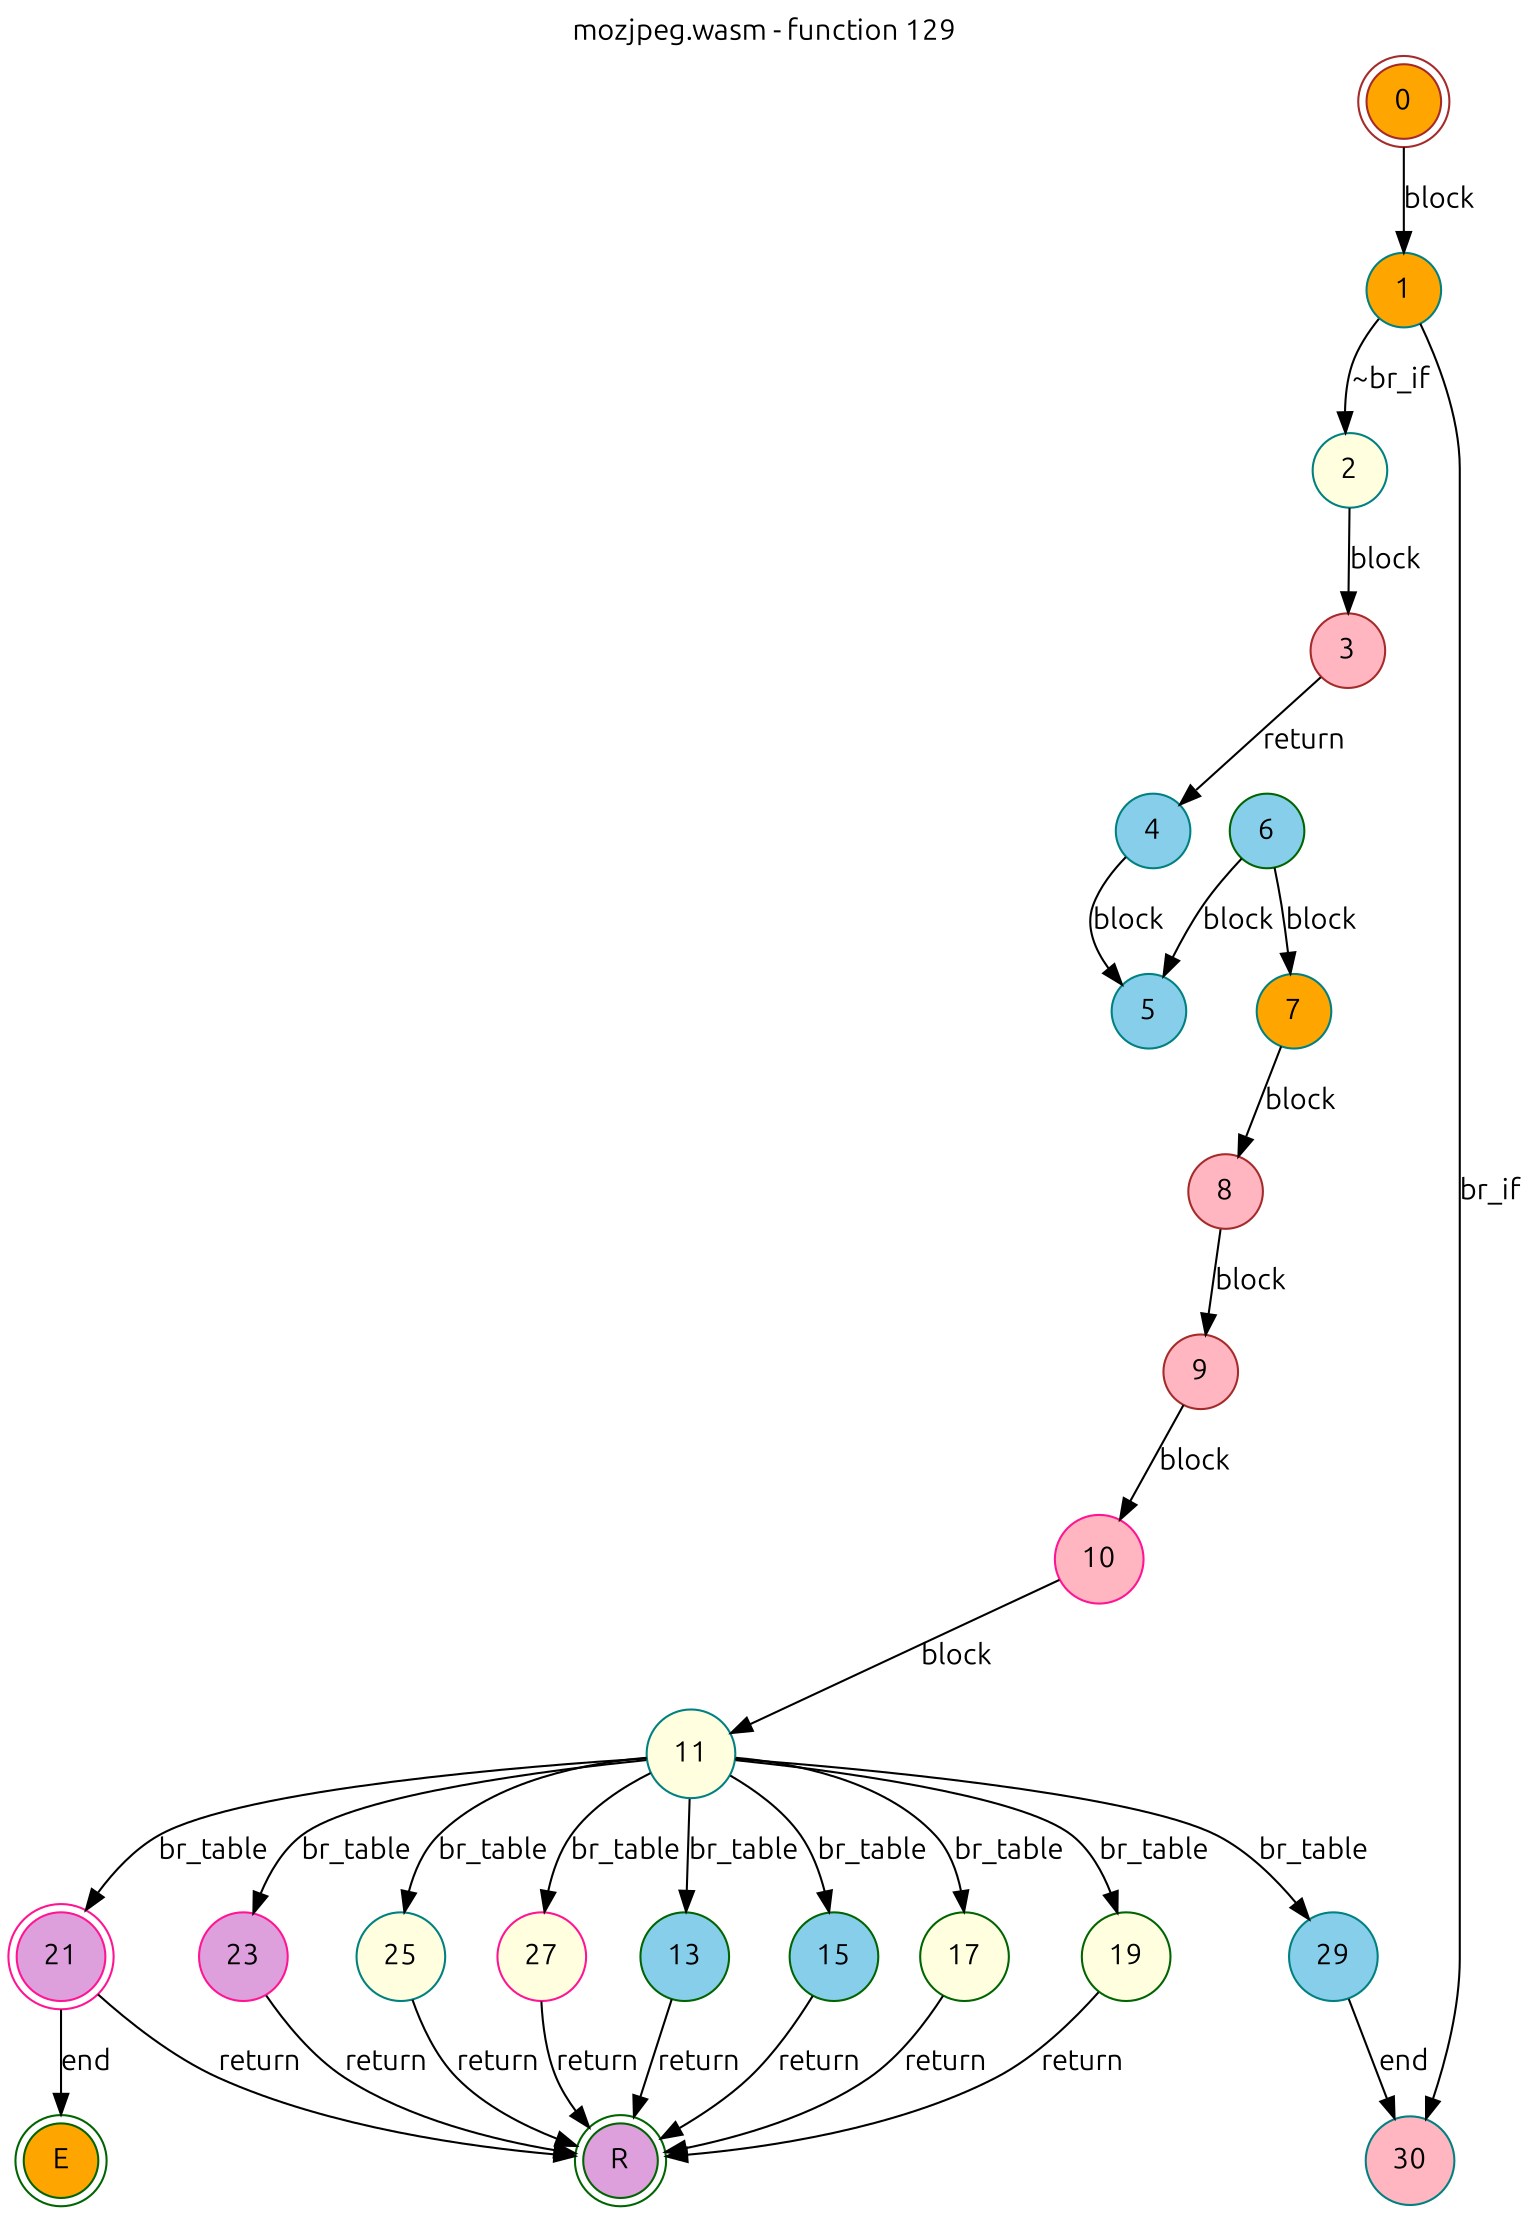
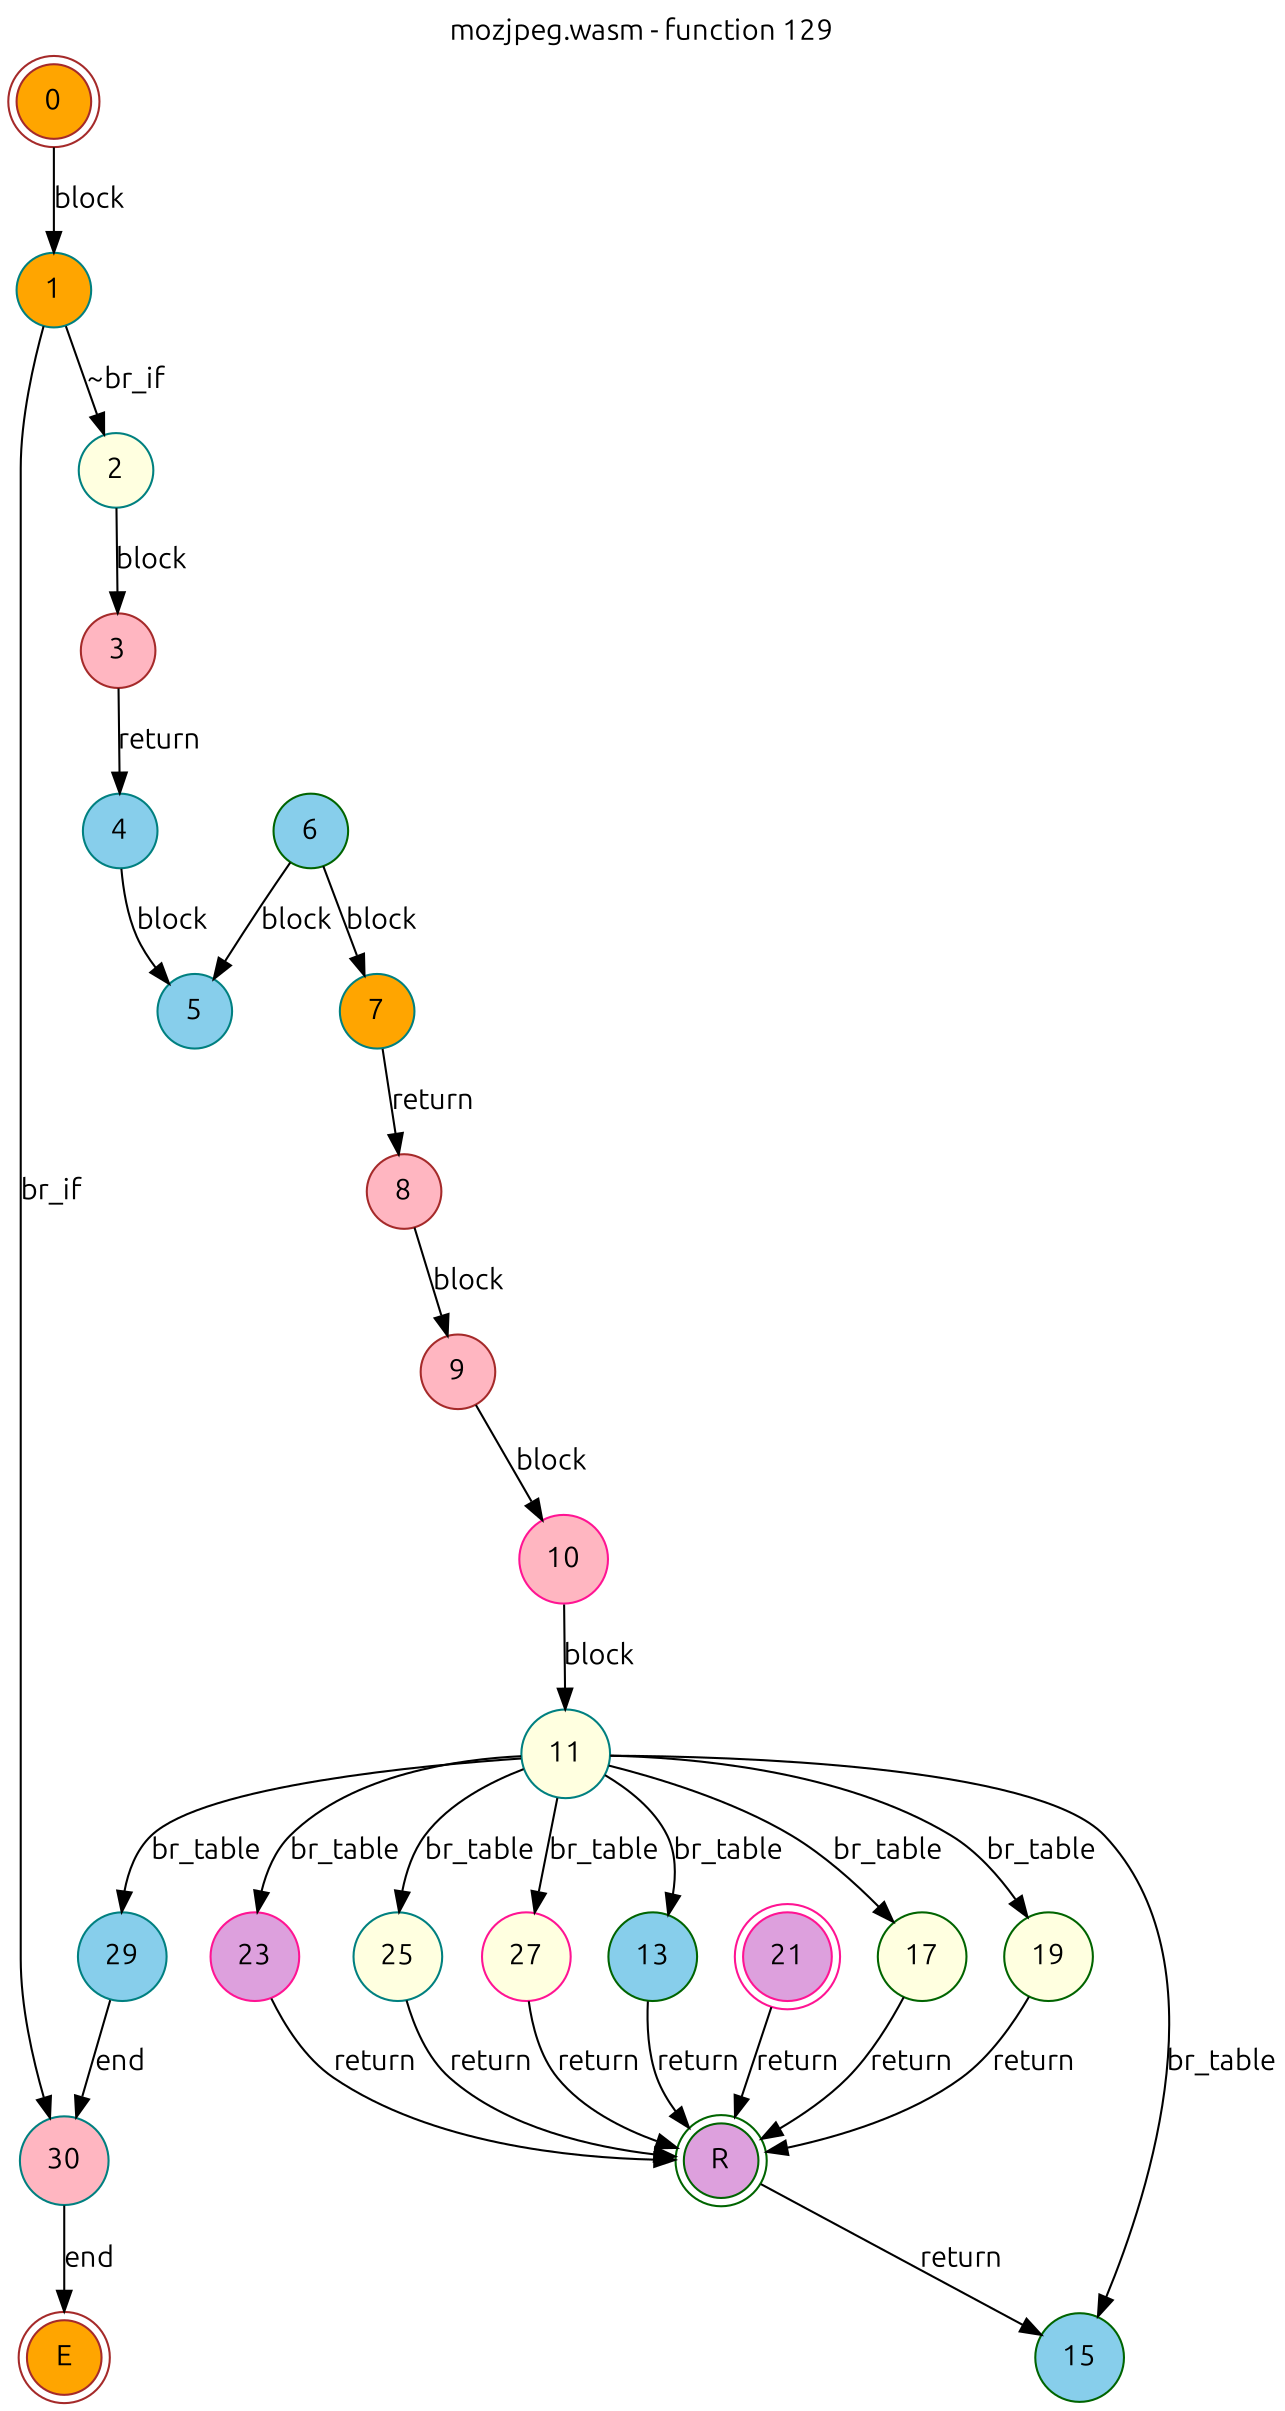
edge "7" -> "8": label "block" -> "return"
edge "11" -> "21": removed, label "br_table"
edge "21" -> "E": now "30" -> "E"
edge "15" -> "R": reversed
node "E": color darkgreen -> brown
